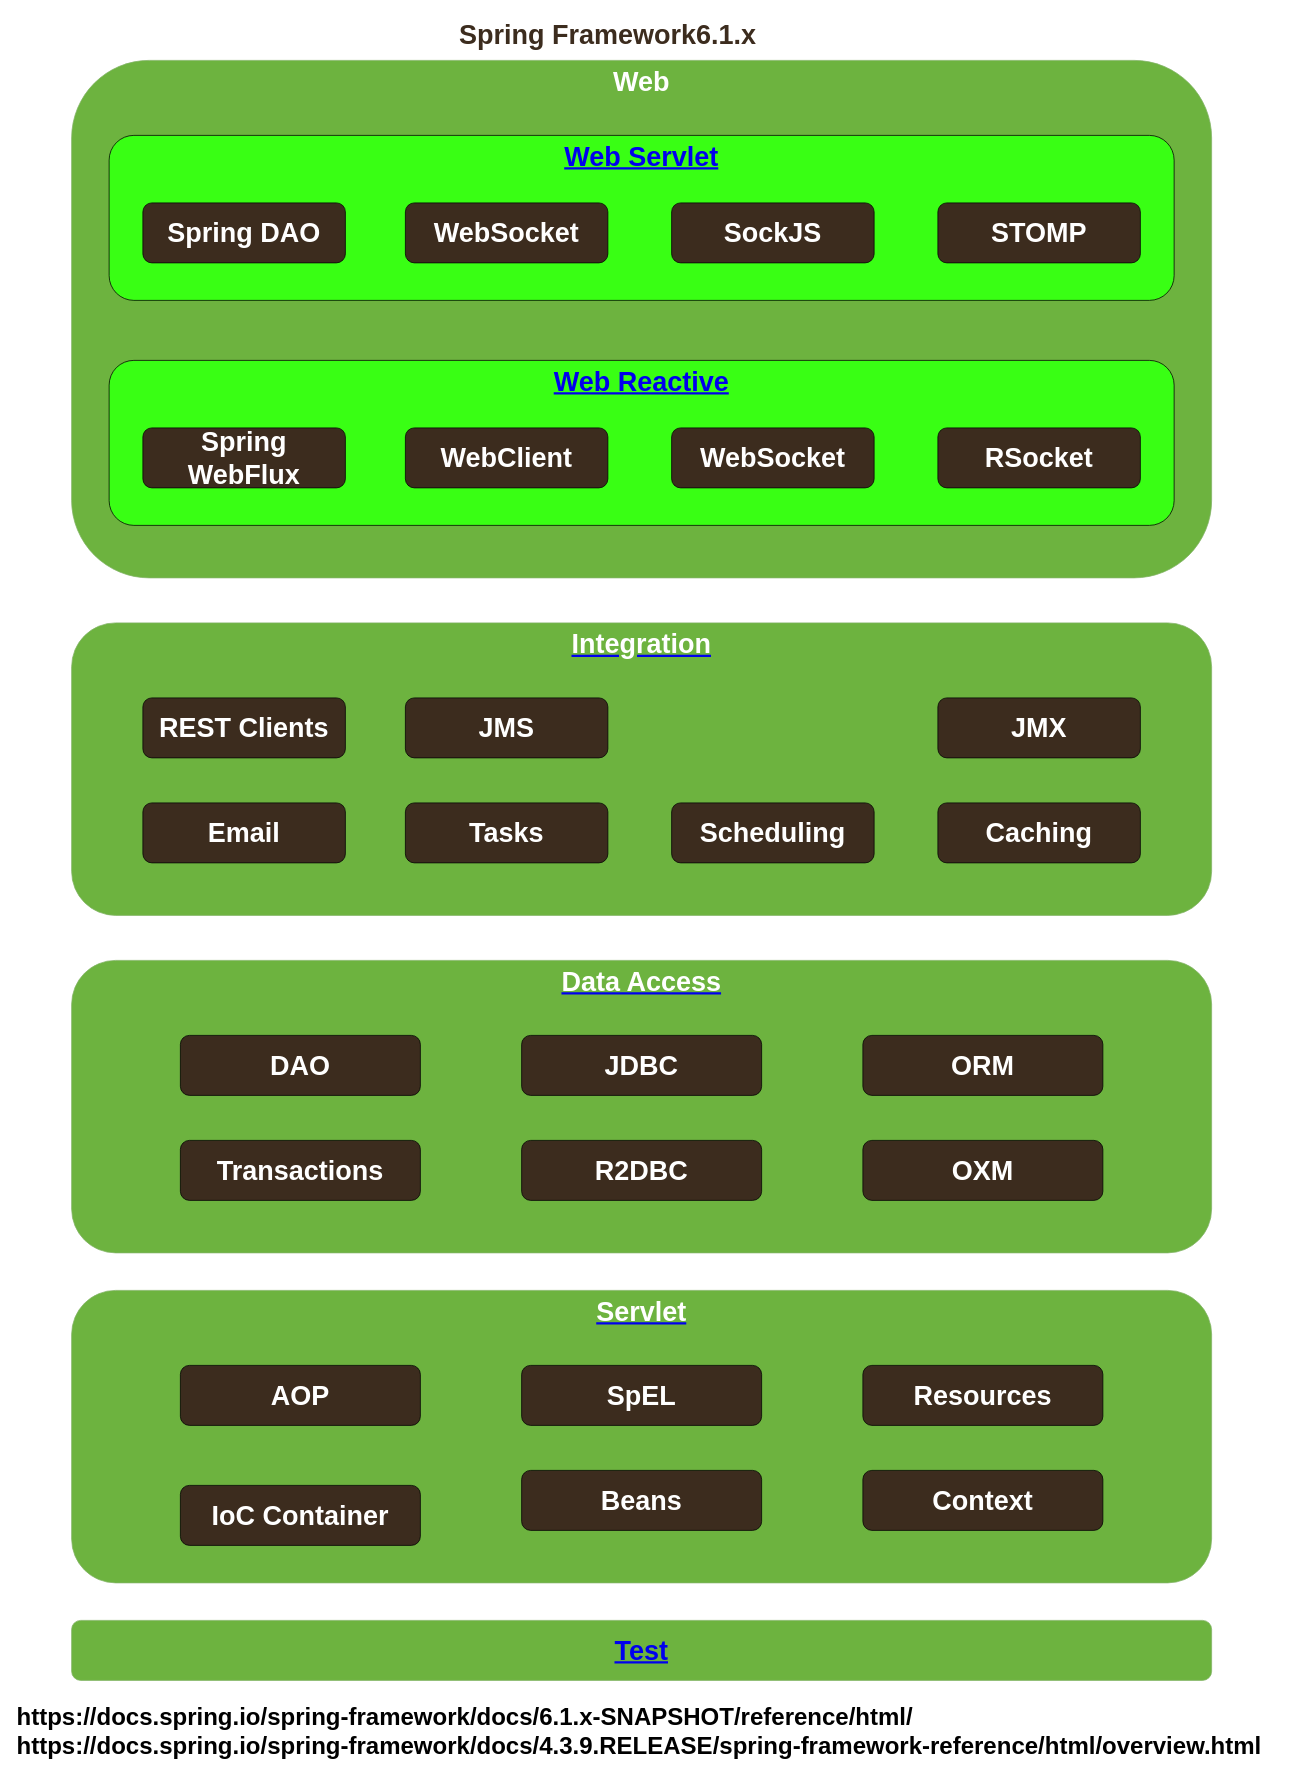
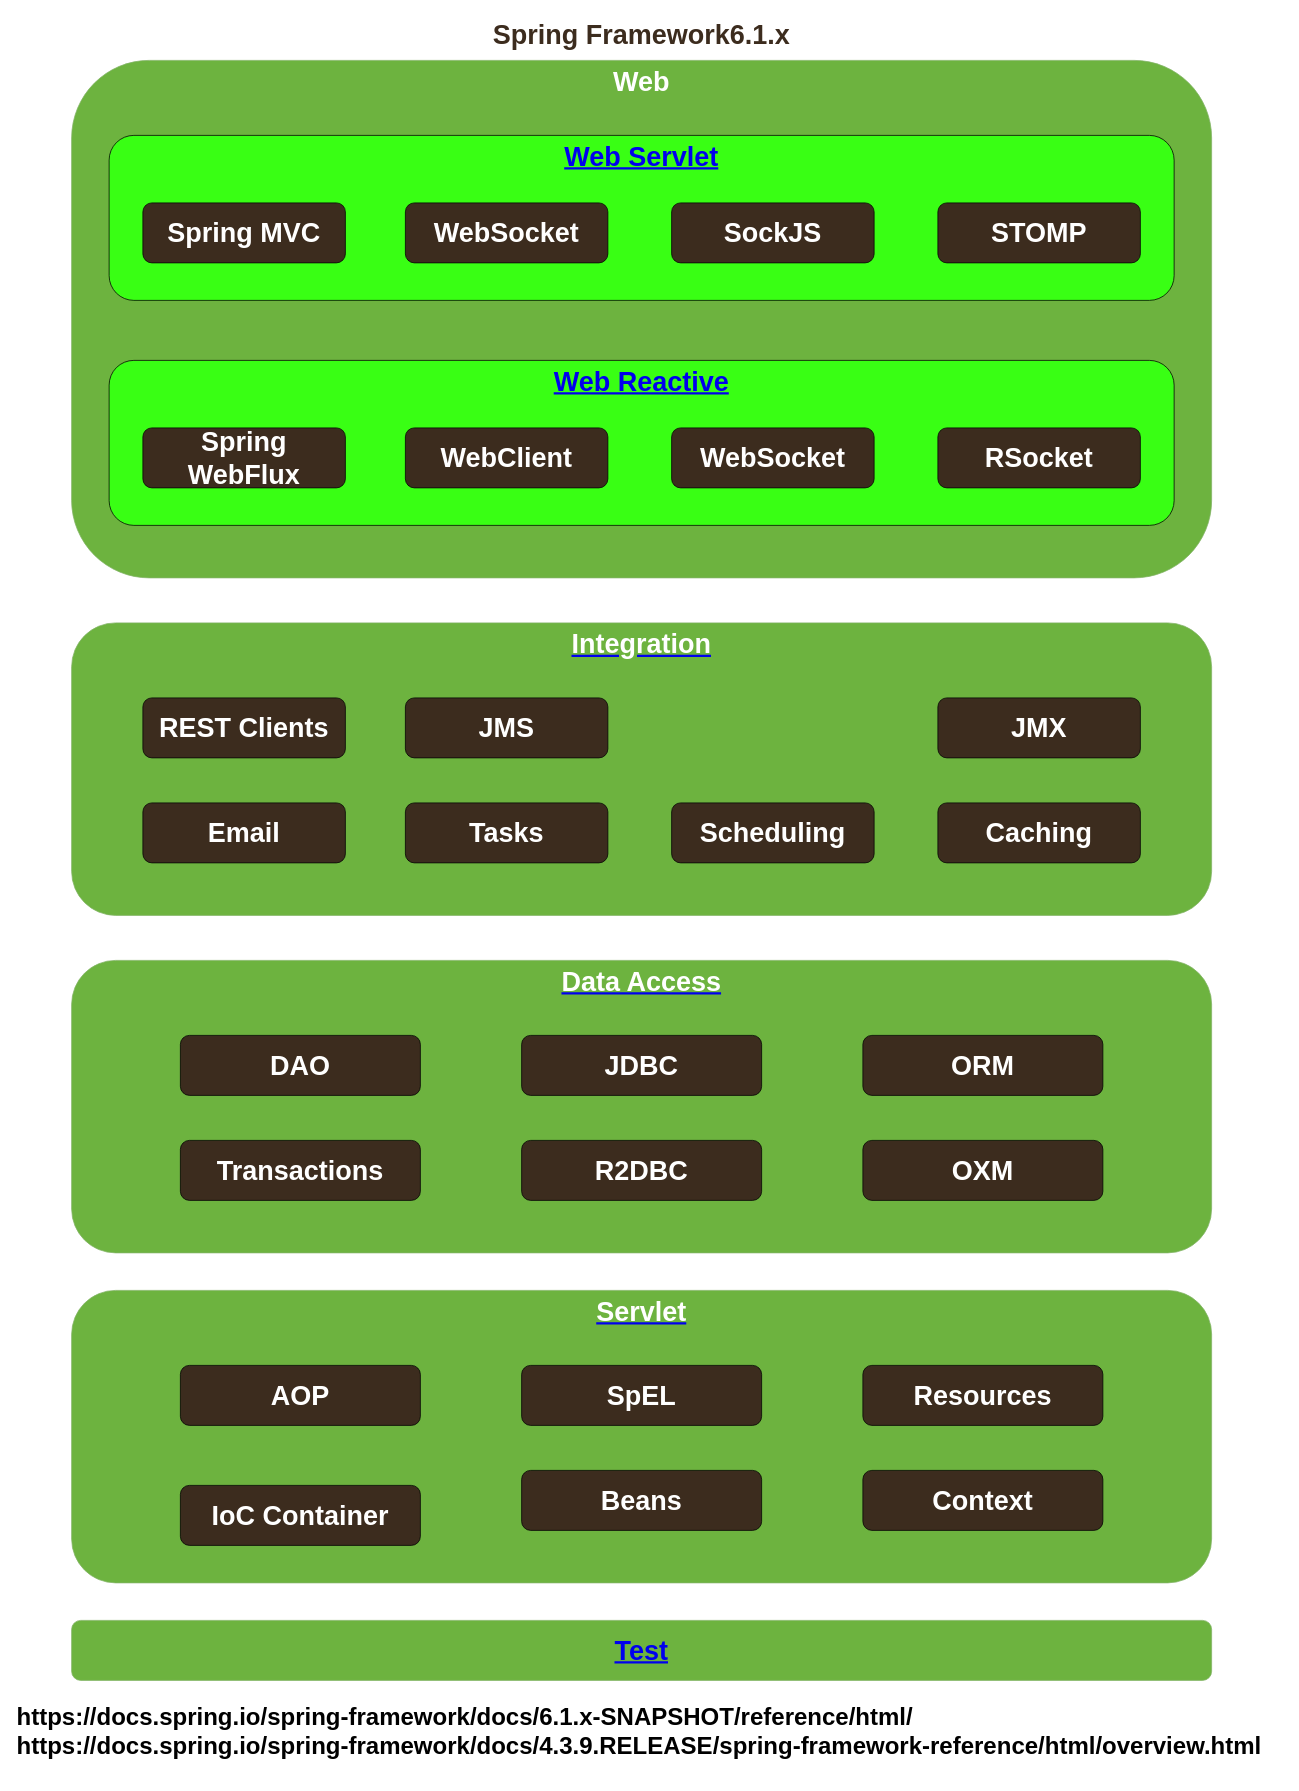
node "Spring Framework6.1.x": moved (608, 34) -> (642, 34)
node "Spring DAO": label "Spring DAO" -> "Spring MVC"
